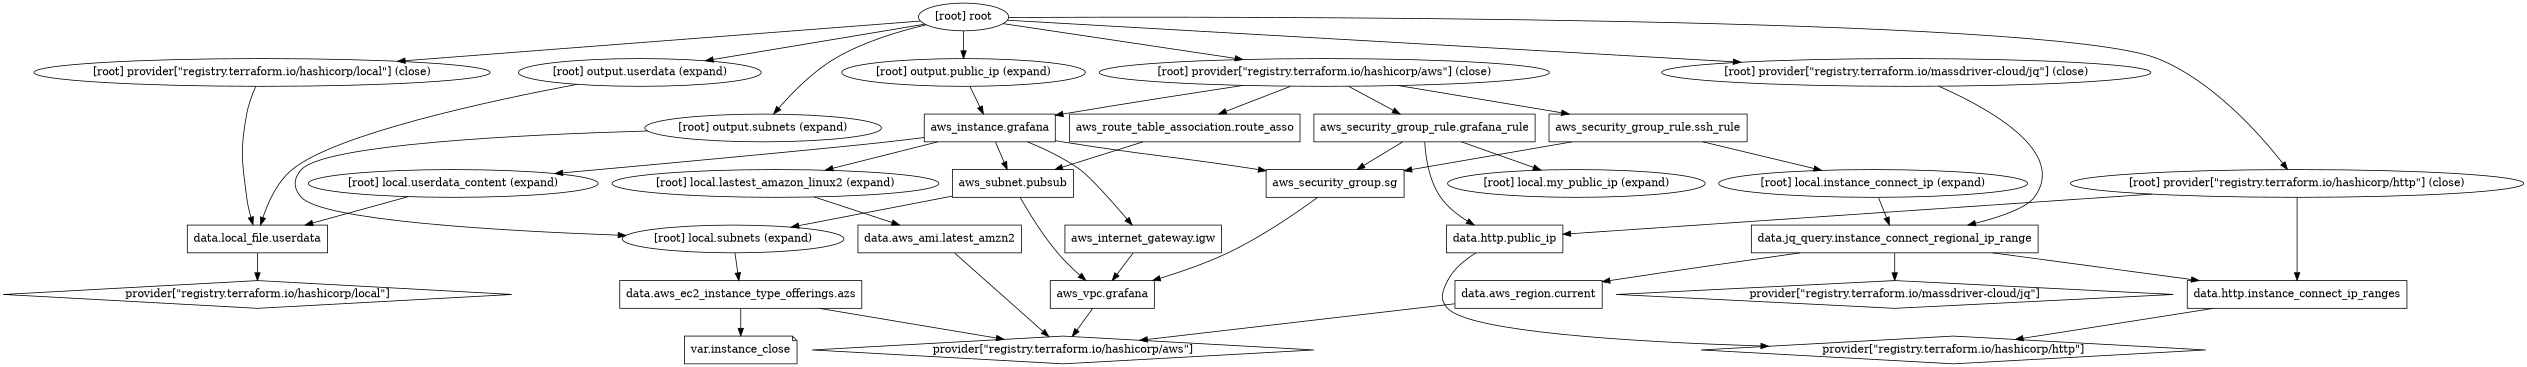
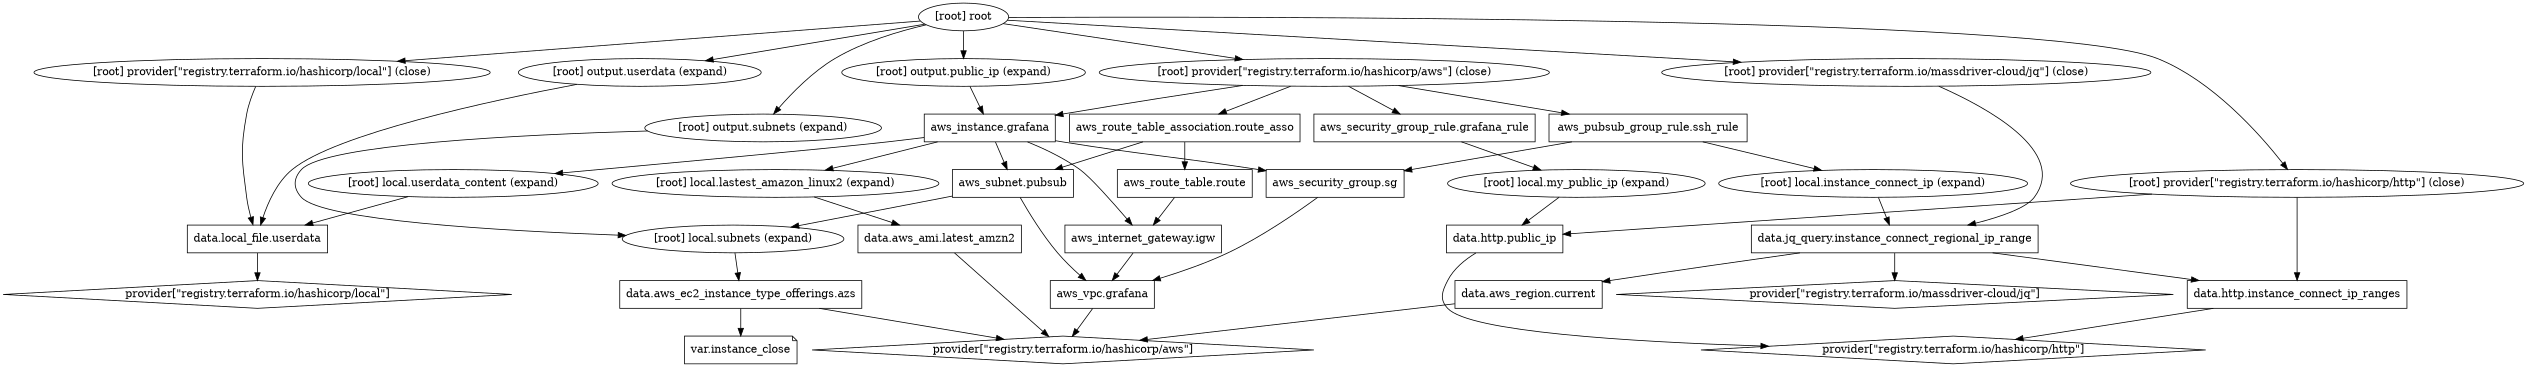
node "aws_security_group_rule.ssh_rule": label "aws_security_group_rule.ssh_rule" -> "aws_pubsub_group_rule.ssh_rule"
edge "aws_security_group_rule.grafana_rule" -> "aws_security_group.sg": removed
node "aws_route_table.route": added
edge "aws_security_group_rule.grafana_rule" -> "data.http.public_ip": now "[root] local.my_public_ip (expand)" -> "data.http.public_ip"
